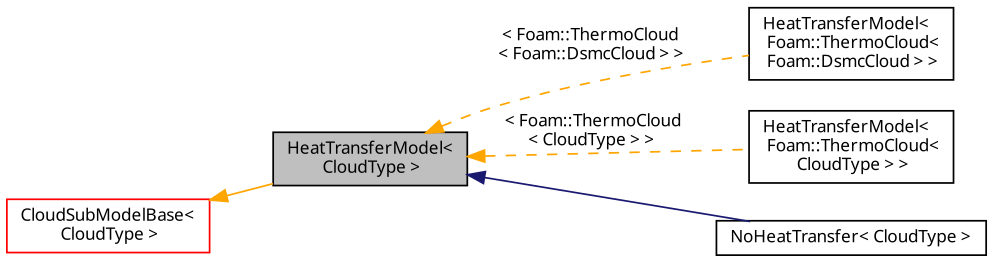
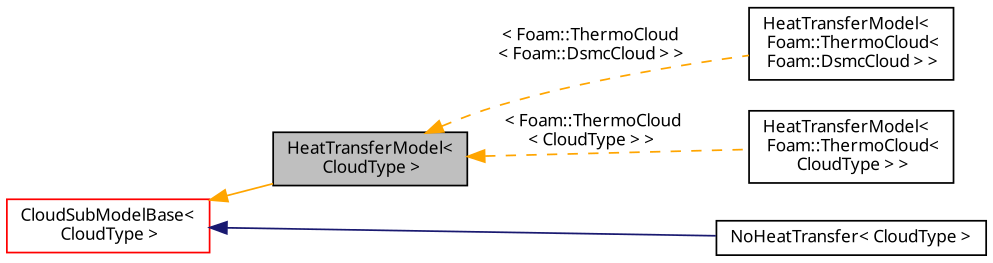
edge "NoHeatTransfer< CloudType >" -> "HeatTransferModel< CloudType >": now "NoHeatTransfer< CloudType >" -> "CloudSubModelBase< CloudType >"
